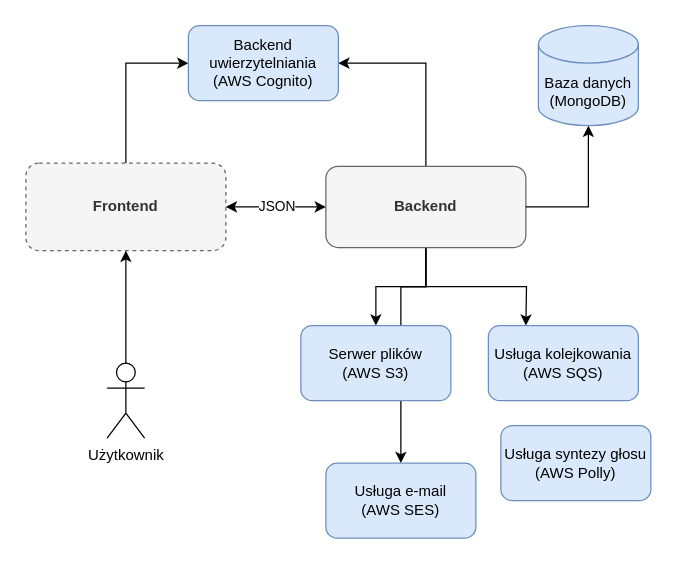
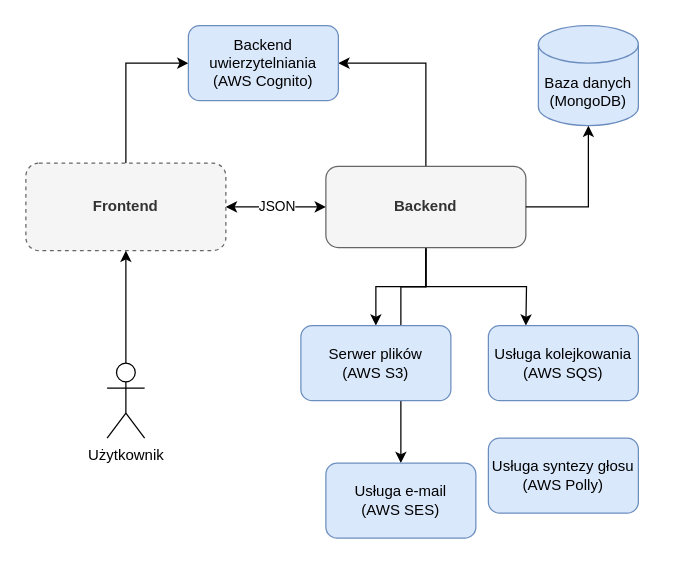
node "Usługa syntezy głosu (AWS Polly)": moved (576, 463) -> (563, 476)
